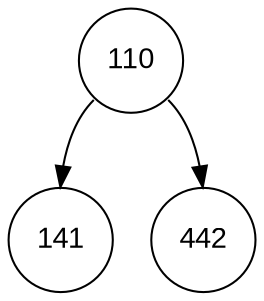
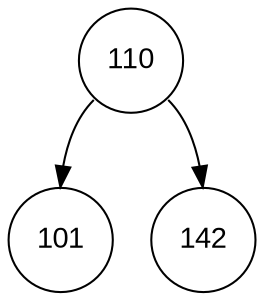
node "141": label "141" -> "101"
node "442": label "442" -> "142"
